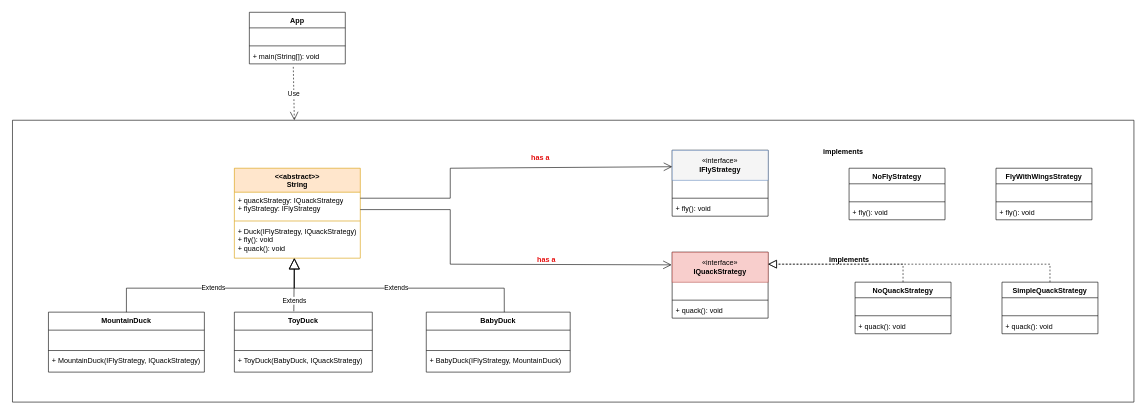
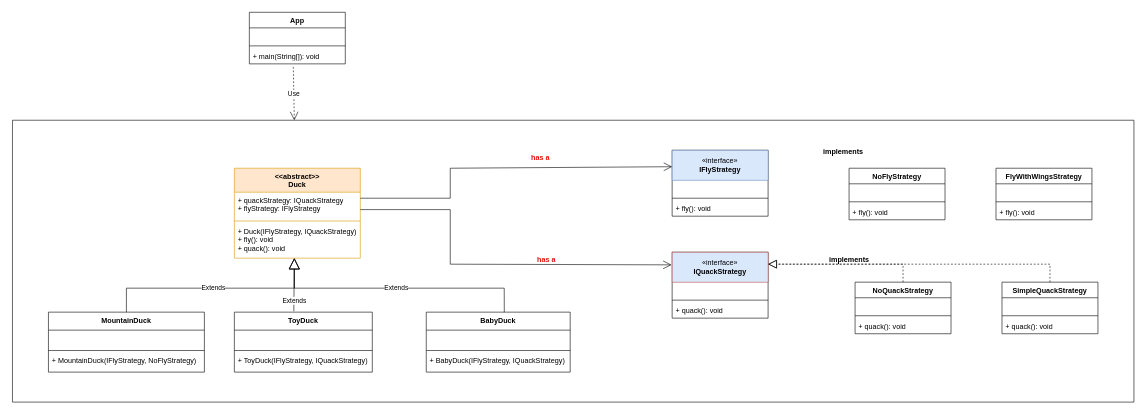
node "«interface» IFlyStrategy": fillcolor #f5f5f5 -> #dae8fc
node "<<abstract>> String": label "<<abstract>> String" -> "<<abstract>> Duck"
node "«interface» IQuackStrategy": fillcolor #f8cecc -> #dae8fc
node "+ MountainDuck(IFlyStrategy, IQuackStrategy)": label "+ MountainDuck(IFlyStrategy, IQuackStrategy)" -> "+ MountainDuck(IFlyStrategy, NoFlyStrategy)"
node "+ ToyDuck(BabyDuck, IQuackStrategy)": label "+ ToyDuck(BabyDuck, IQuackStrategy)" -> "+ ToyDuck(IFlyStrategy, IQuackStrategy)"
node "+ BabyDuck(IFlyStrategy, MountainDuck)": label "+ BabyDuck(IFlyStrategy, MountainDuck)" -> "+ BabyDuck(IFlyStrategy, IQuackStrategy)"
